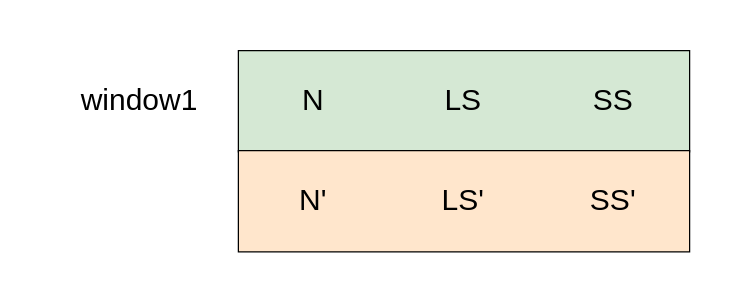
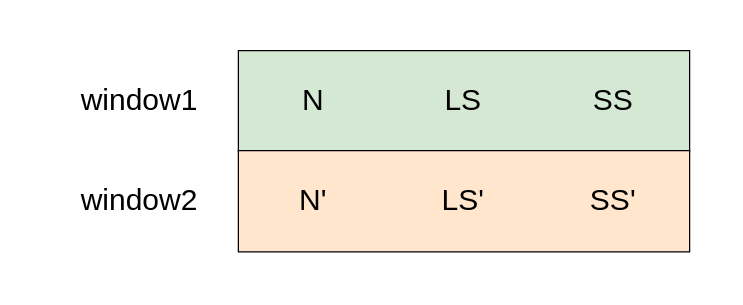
node "window2": added
